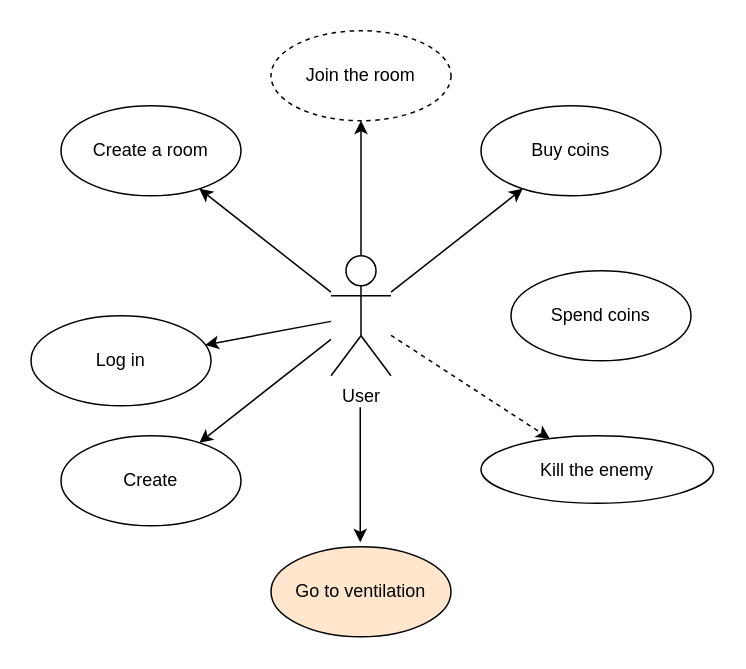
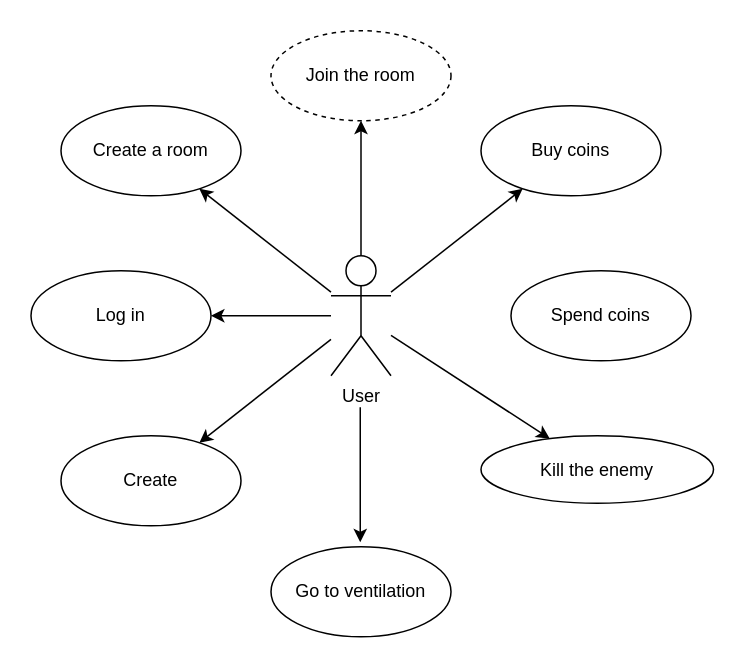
node "Log in": moved (121, 361) -> (121, 316)
edge "User" -> "Kill the enemy": style dashed -> solid
node "Go to ventilation": fillcolor #ffe6cc -> #ffffff
